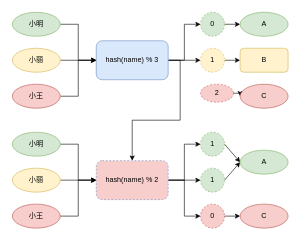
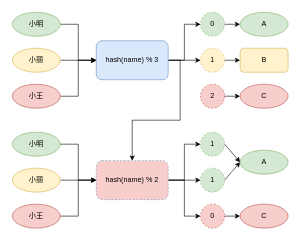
node "2": size 33x18 -> 24x24
